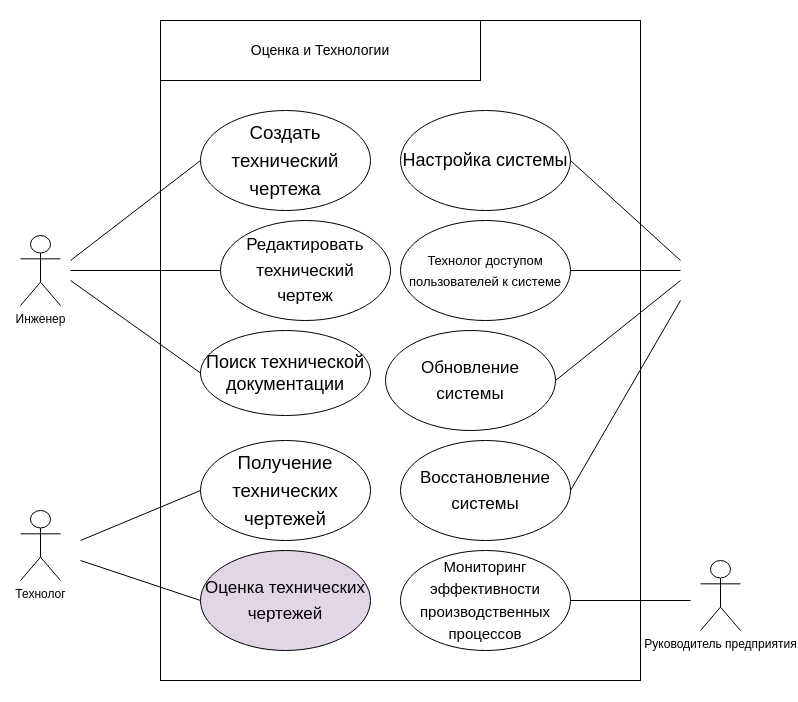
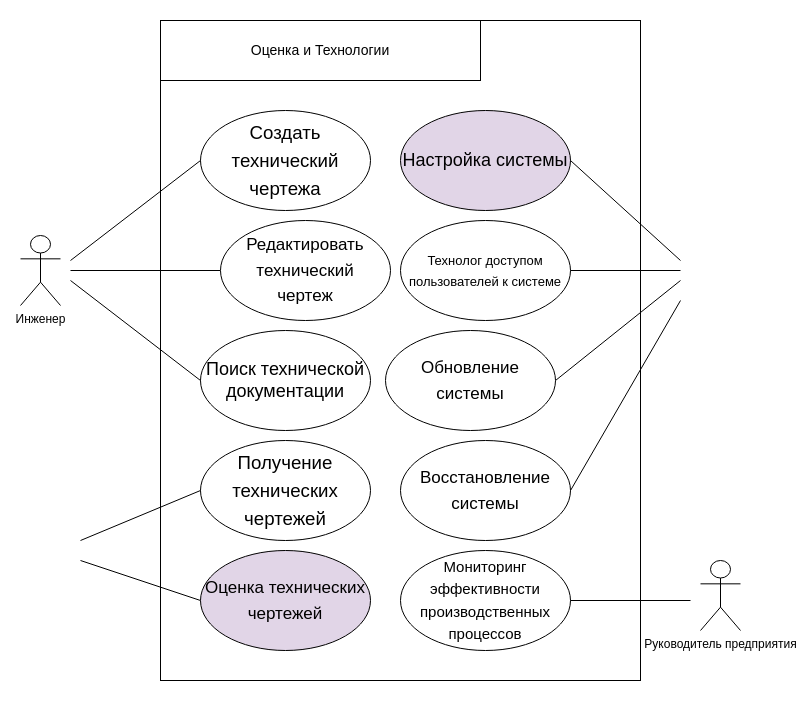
node "Настройка системы": fillcolor #ffffff -> #e1d5e7
node "Поиск технической документации": size 170x85 -> 170x100
node "Технолог": removed
